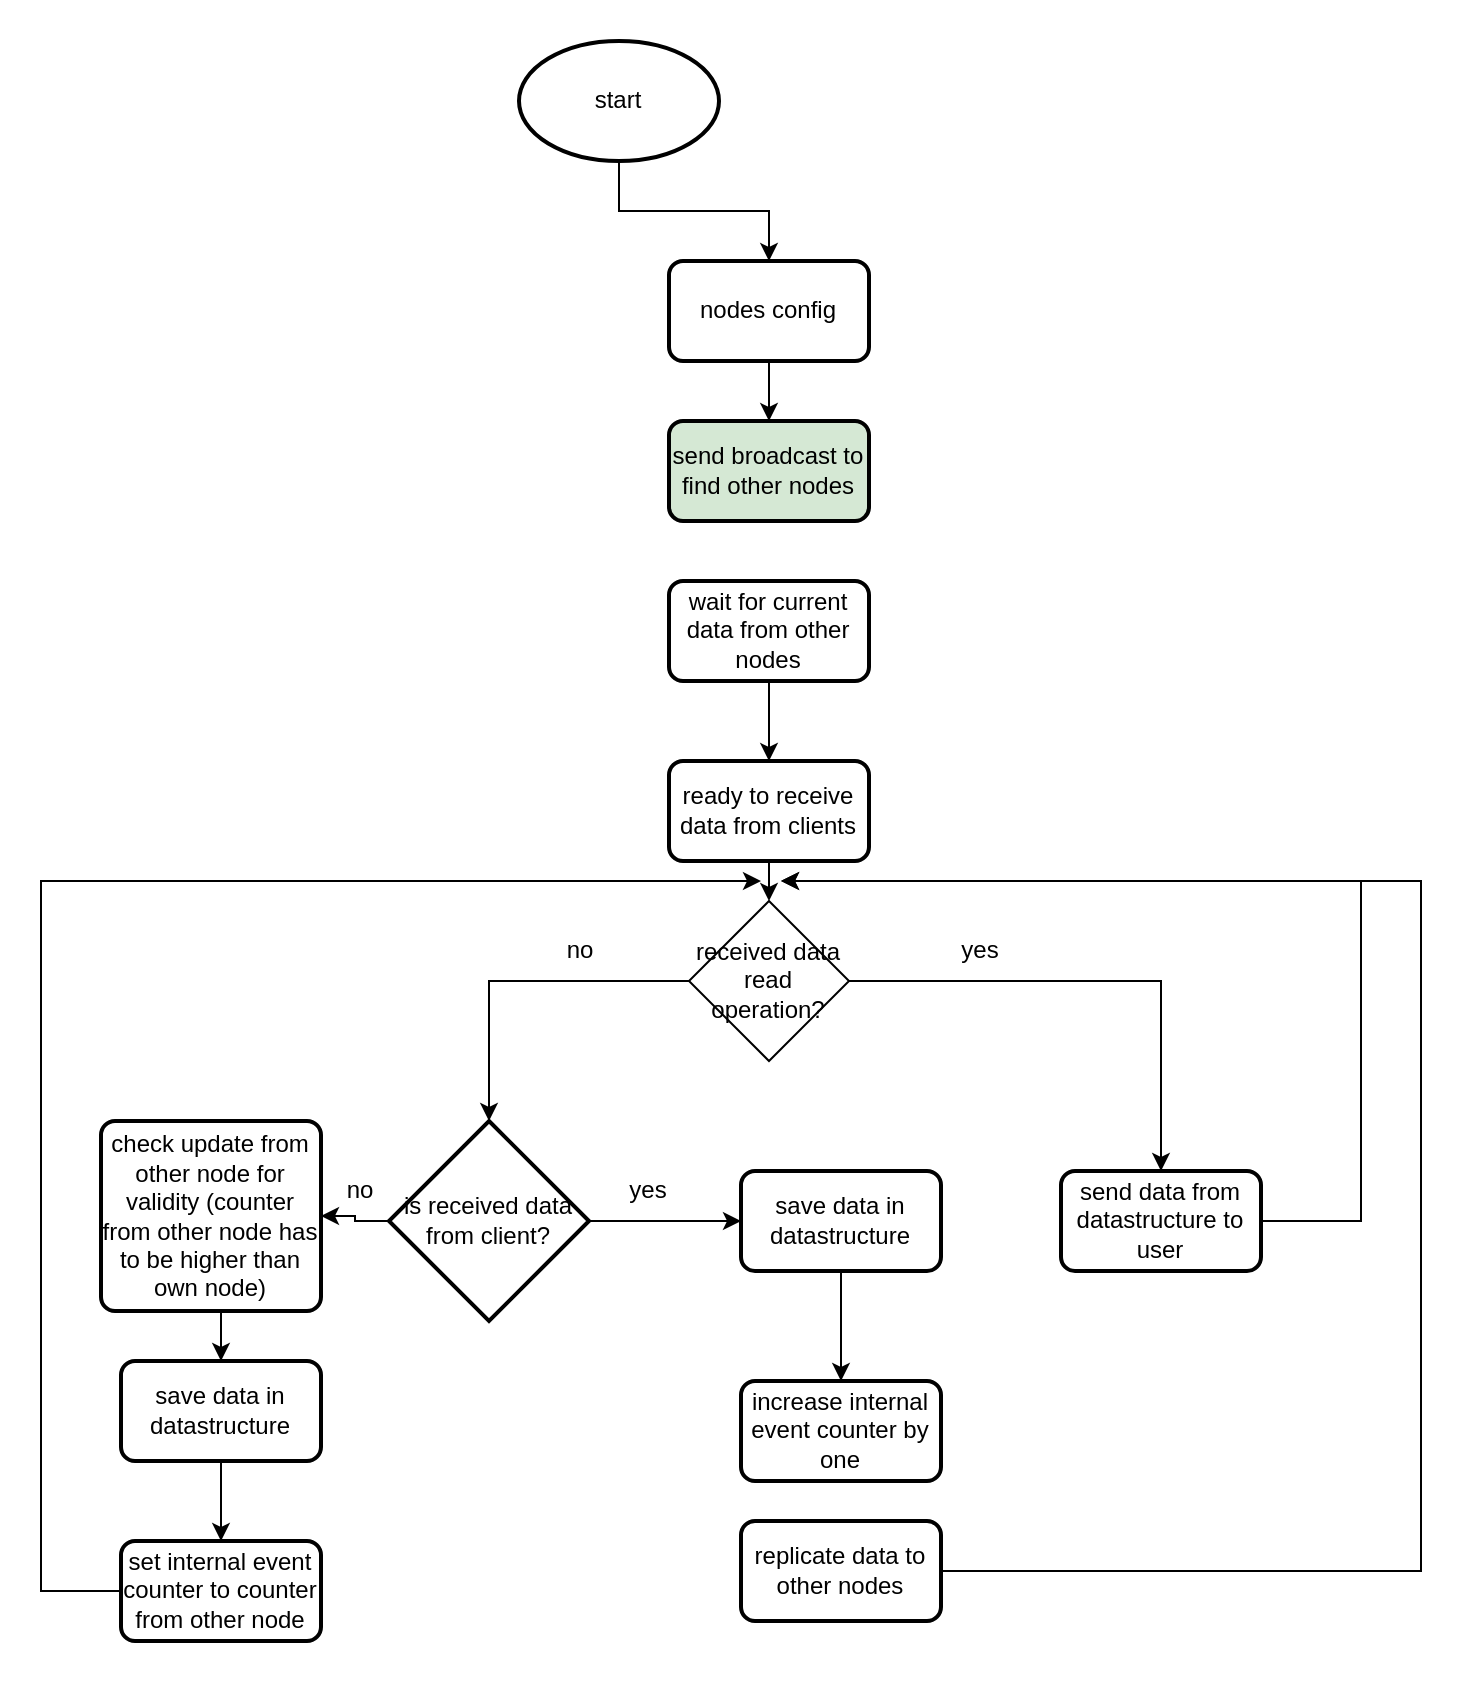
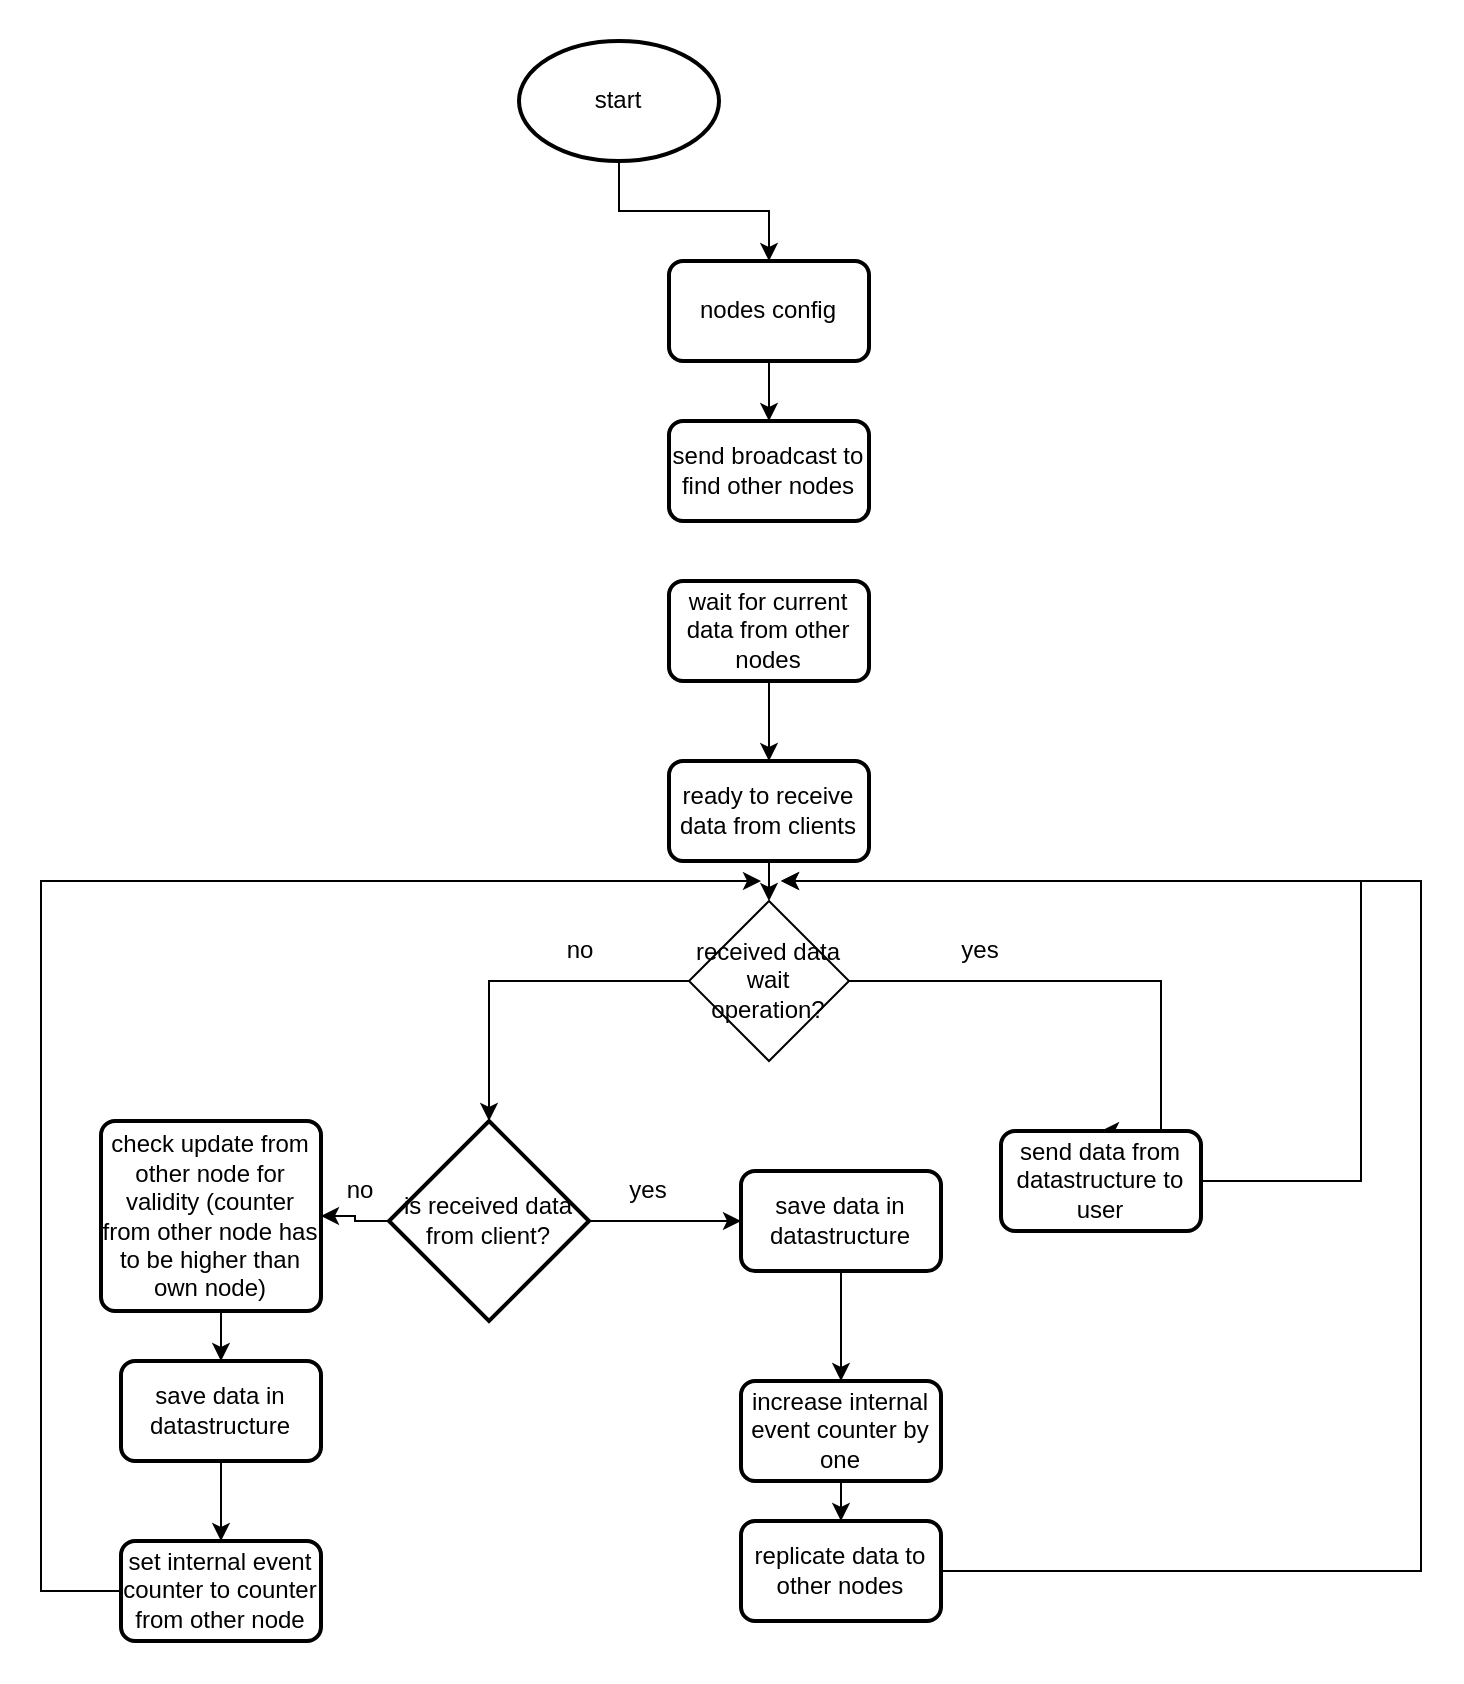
node "send broadcast to find other nodes": fillcolor #d5e8d4 -> #ffffff
node "received data read operation?": label "received data read operation?" -> "received data wait operation?"
node "send data from datastructure to user": moved (1161, 1221) -> (1101, 1181)
edge "increase internal event counter by one" -> "replicate data to other nodes": added
